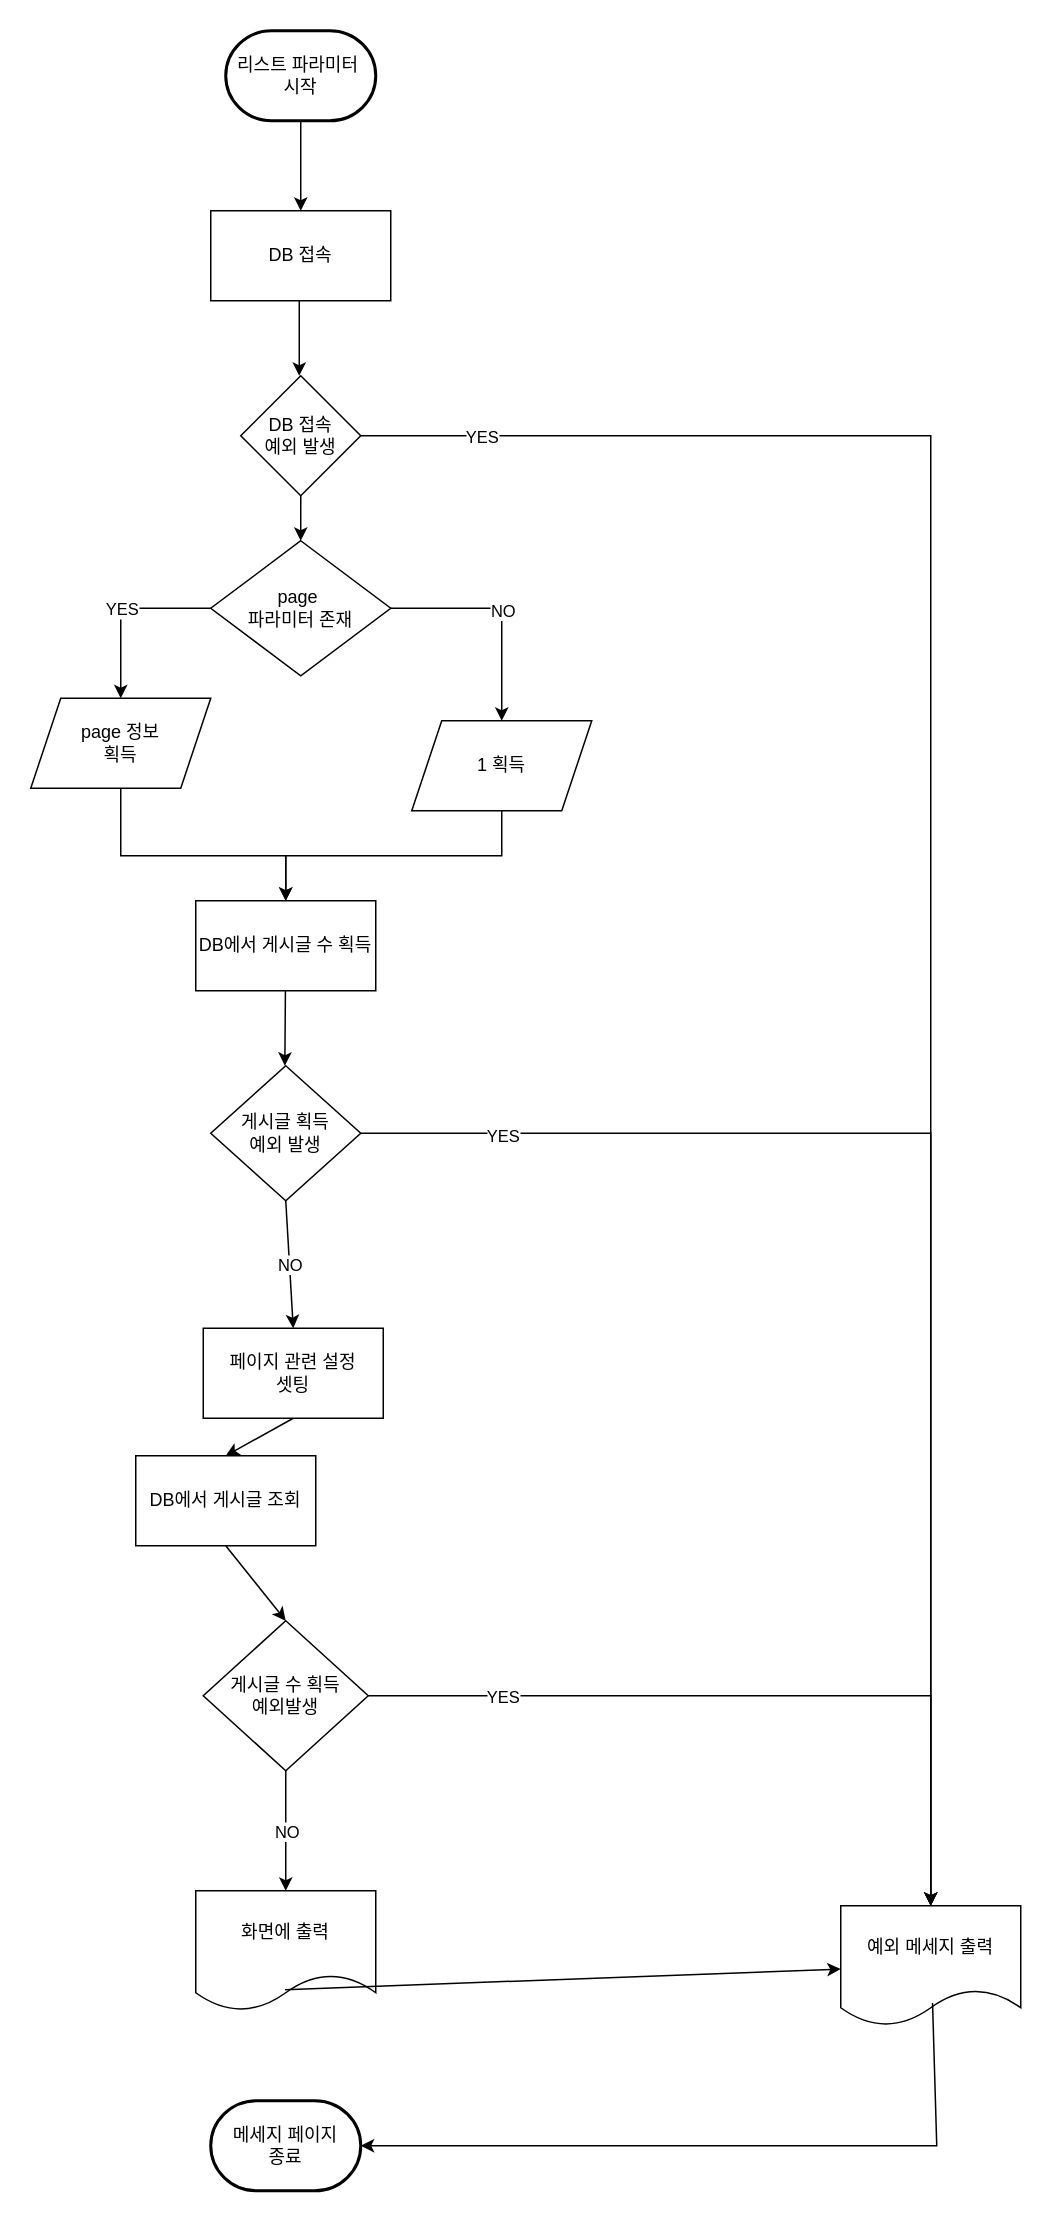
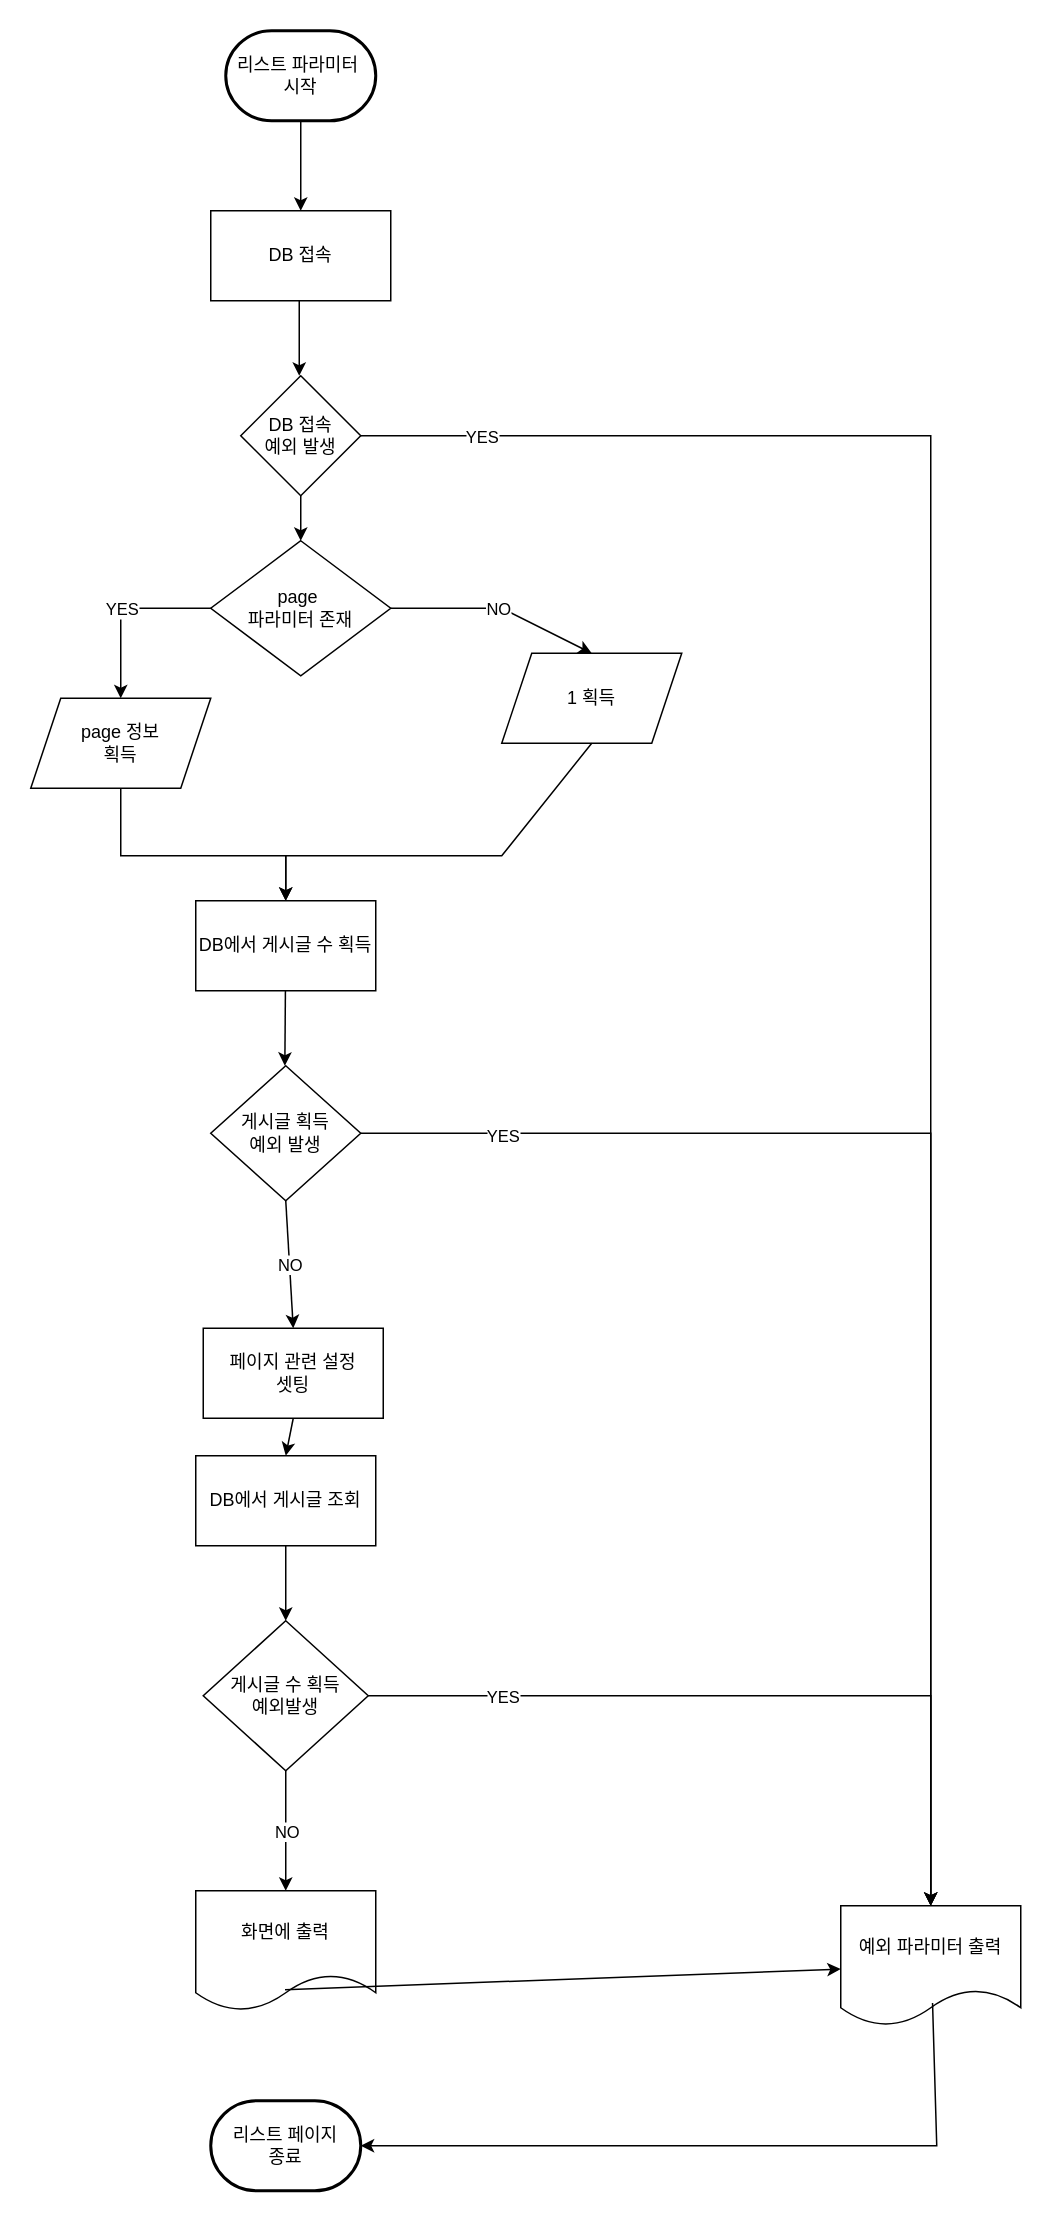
node "1 획득": moved (502, 766) -> (592, 698)
node "DB에서 게시글 조회": moved (226, 1501) -> (286, 1501)
node "예외 메세지 출력": label "예외 메세지 출력" -> "예외 파라미터 출력"
node "메세지 페이지 종료": label "메세지 페이지 종료" -> "리스트 페이지 종료"
